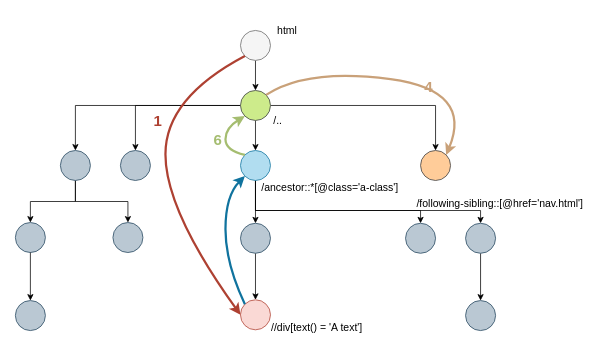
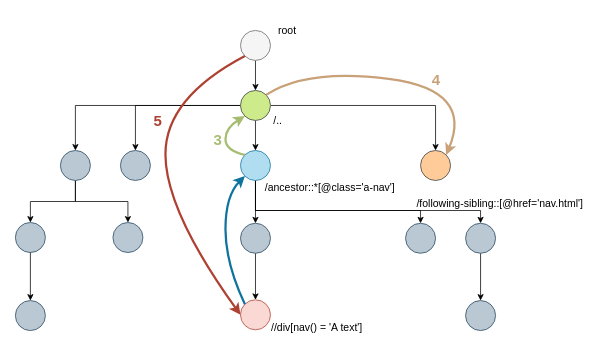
node "html": label "html" -> "root"
node "4": moved (429, 87) -> (436, 79)
node "1": label "1" -> "5"
node "6": label "6" -> "3"
node "/ancestor::*[@class='a-class']": label "/ancestor::*[@class='a-class']" -> "/ancestor::*[@class='a-nav']"
node "//div[text() = 'A text']": label "//div[text() = 'A text']" -> "//div[nav() = 'A text']"
